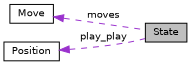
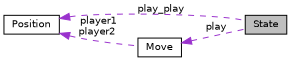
edge "State" -> "Move": label " moves" -> " play"
edge "Move" -> "Position": added, label "player1 player2"
